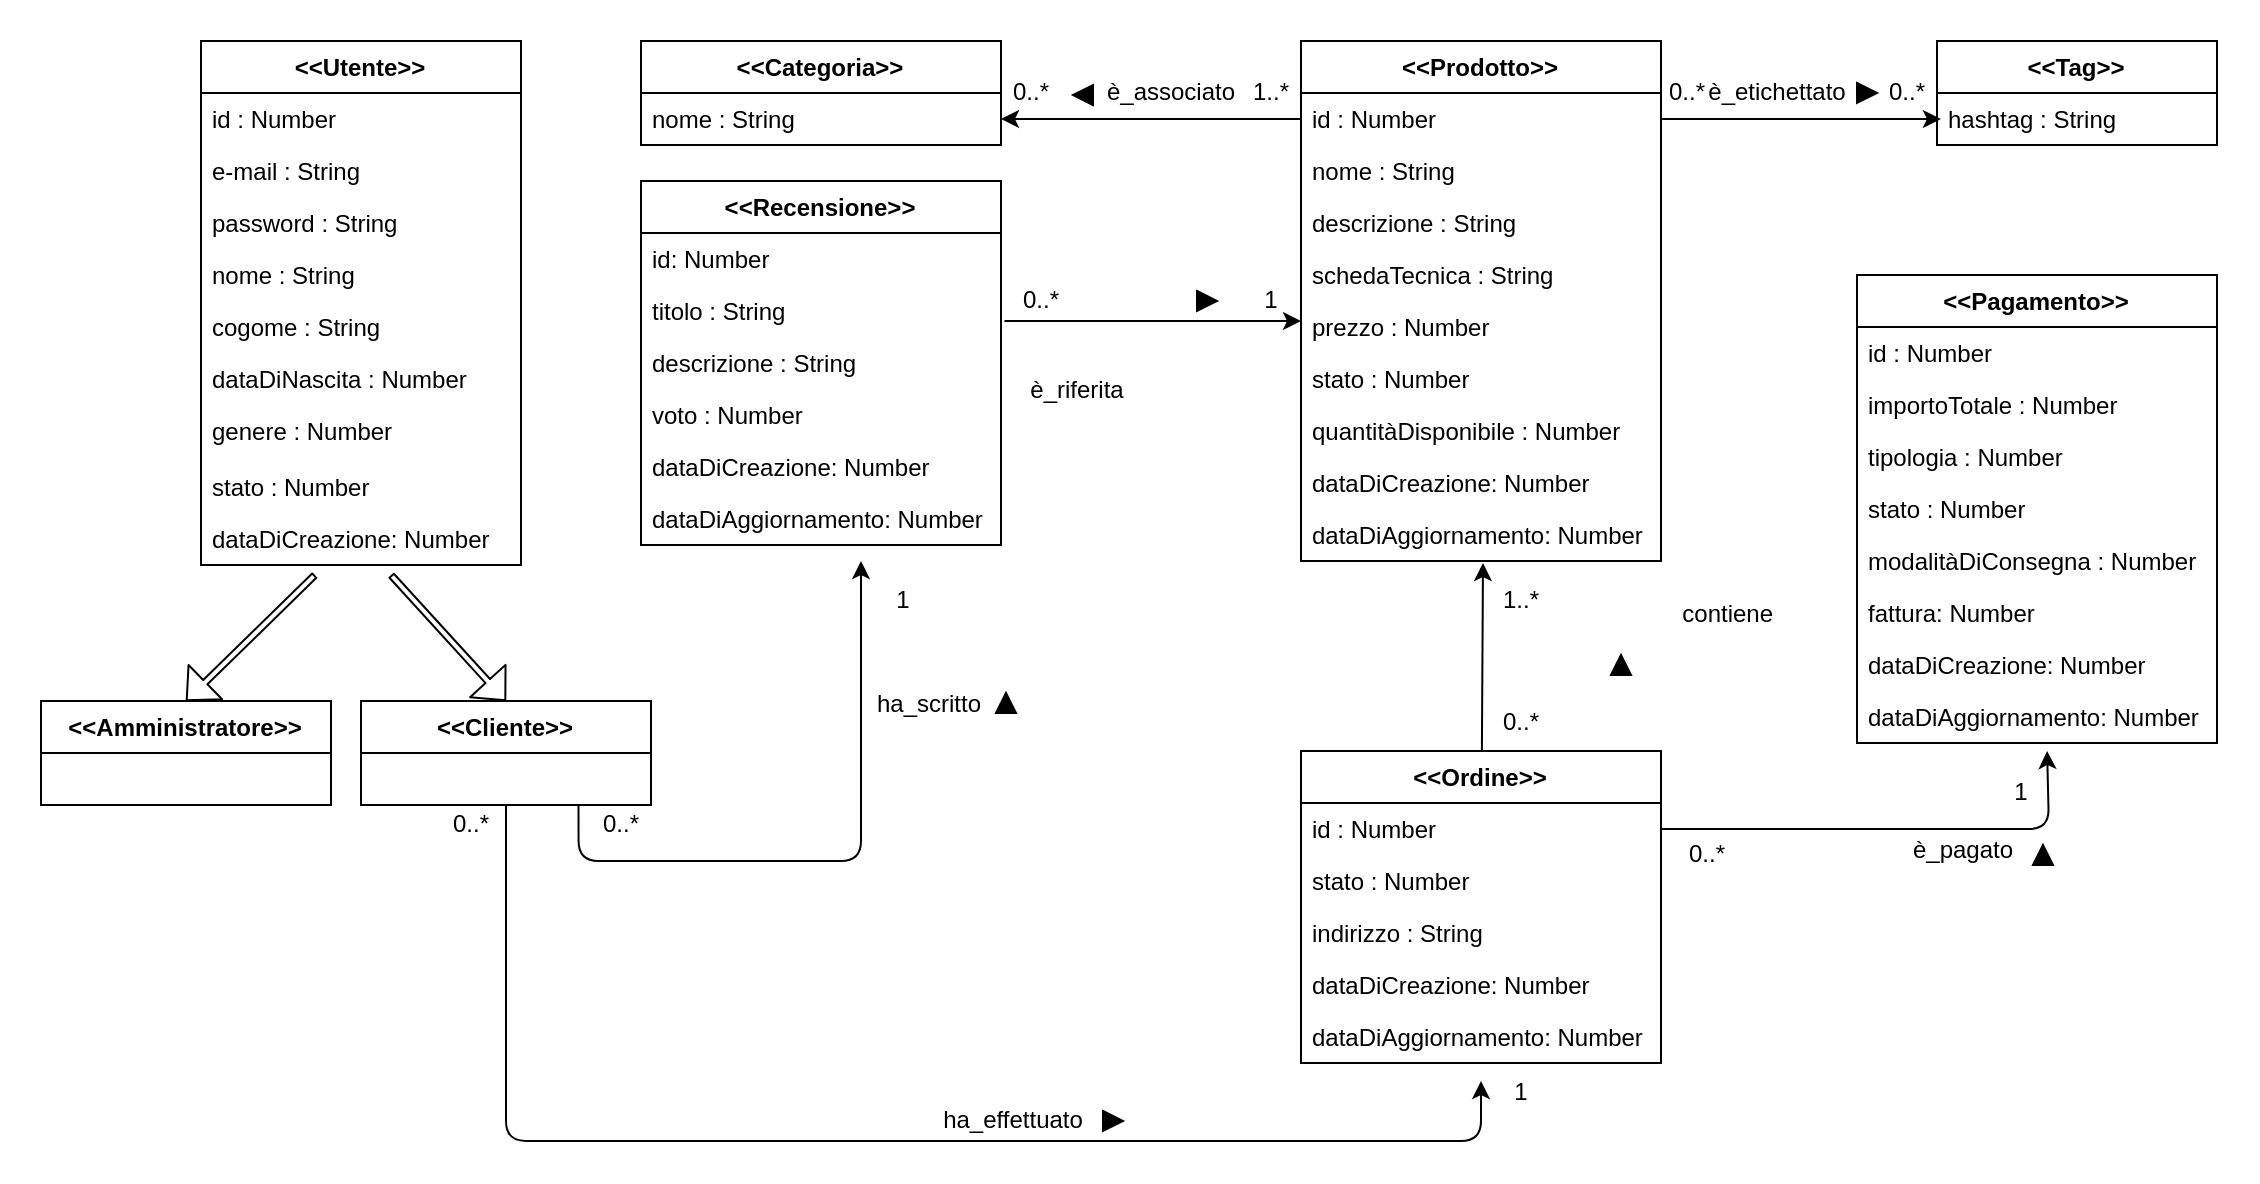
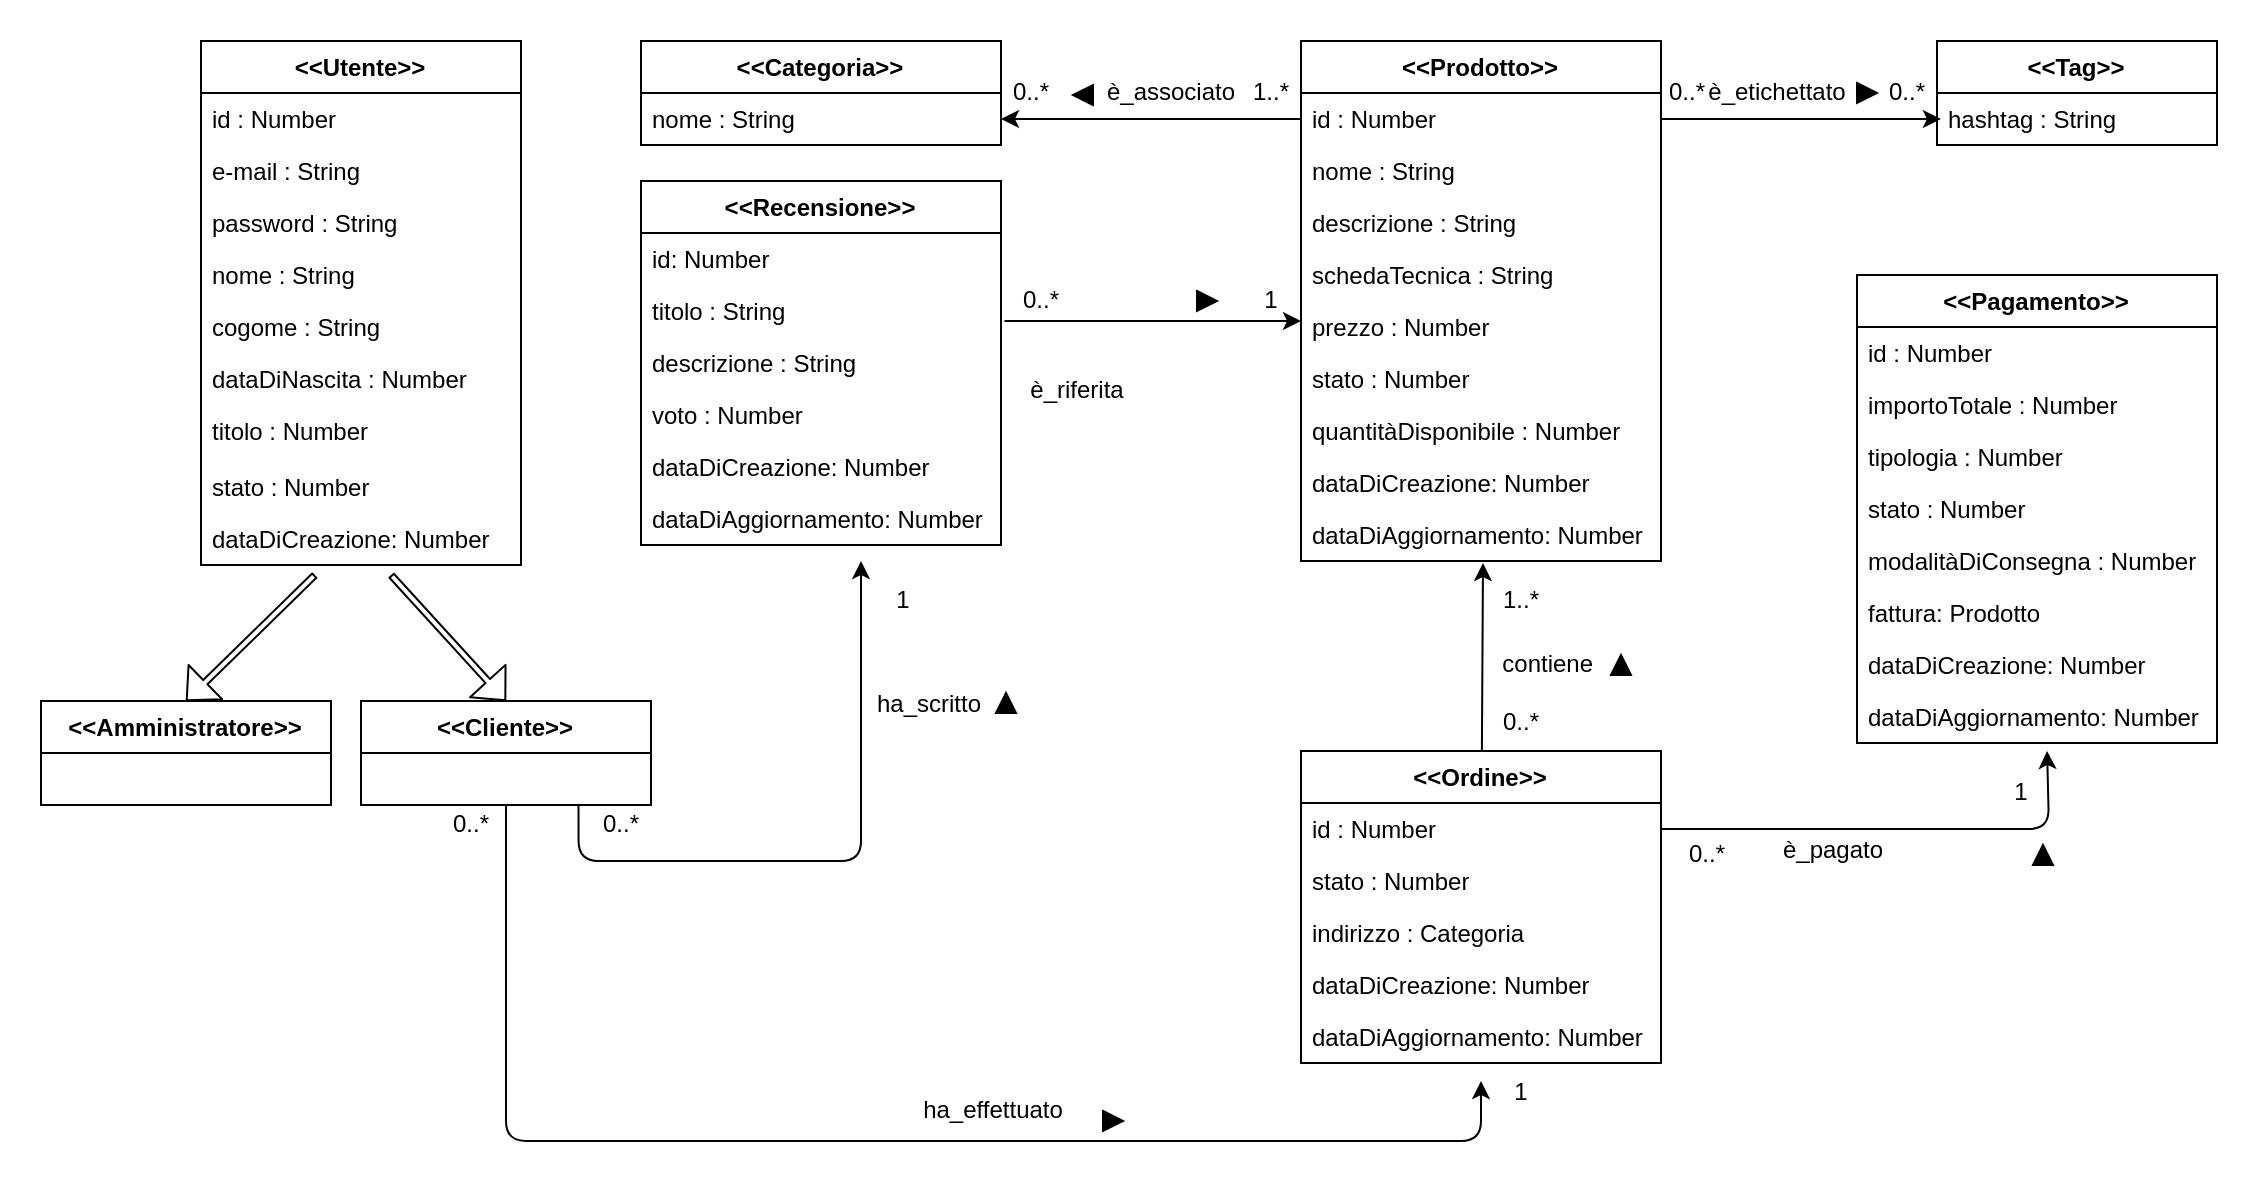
node "genere : Number": label "genere : Number" -> "titolo : Number"
node "fattura: Number": label "fattura: Number" -> "fattura: Prodotto"
node "contiene": moved (1731, 615) -> (1551, 665)
node "è_pagato": moved (1963, 851) -> (1833, 851)
node "indirizzo : String": label "indirizzo : String" -> "indirizzo : Categoria"
node "ha_effettuato": moved (1013, 1121) -> (993, 1111)
